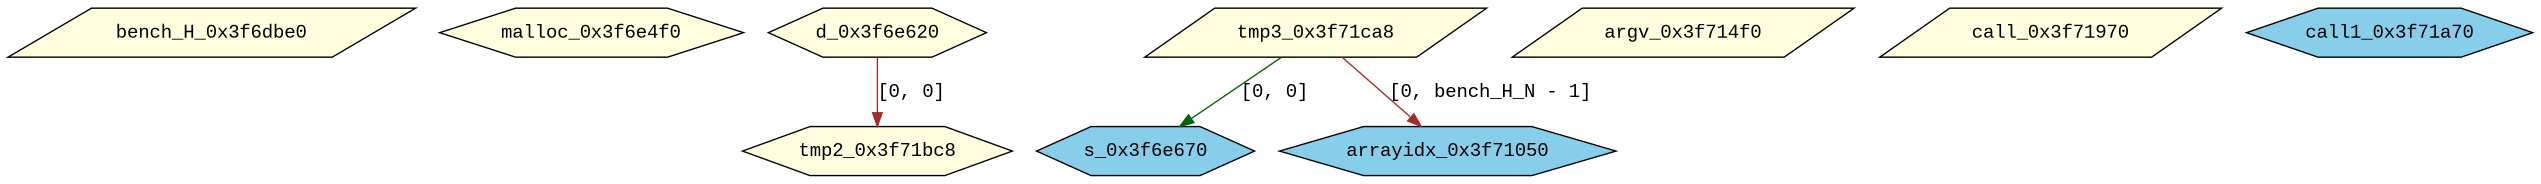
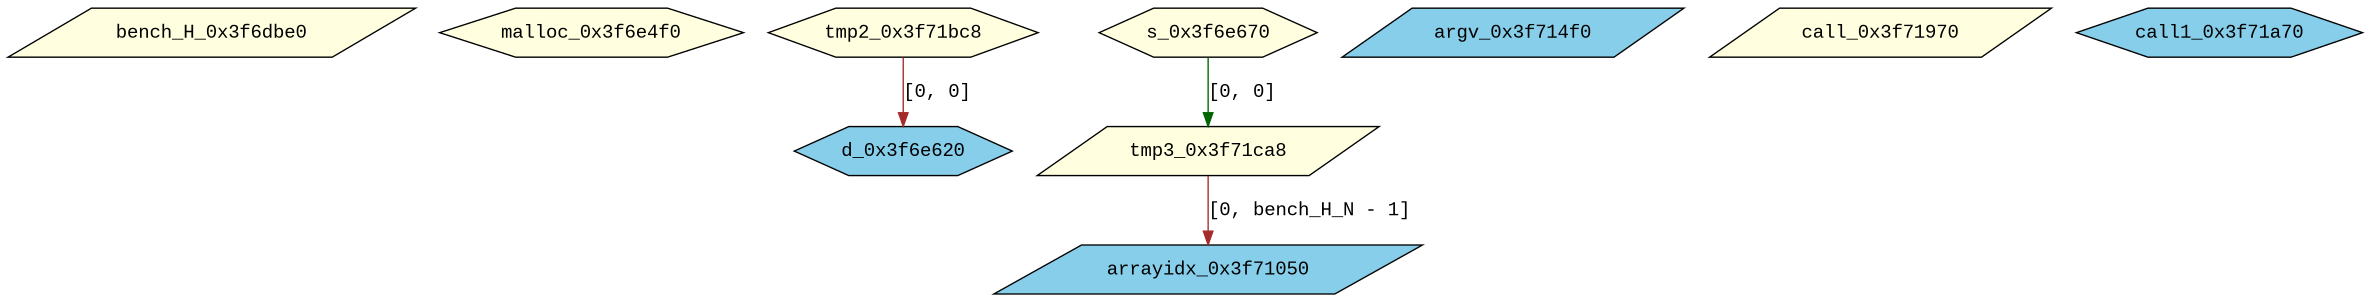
node "d_0x3f6e620": fillcolor lightyellow -> skyblue
node "argv_0x3f714f0": fillcolor lightyellow -> skyblue
edge "d_0x3f6e620" -> "tmp2_0x3f71bc8": reversed
edge "tmp3_0x3f71ca8" -> "s_0x3f6e670": reversed
node "s_0x3f6e670": fillcolor skyblue -> lightyellow
node "arrayidx_0x3f71050": shape hexagon -> parallelogram
